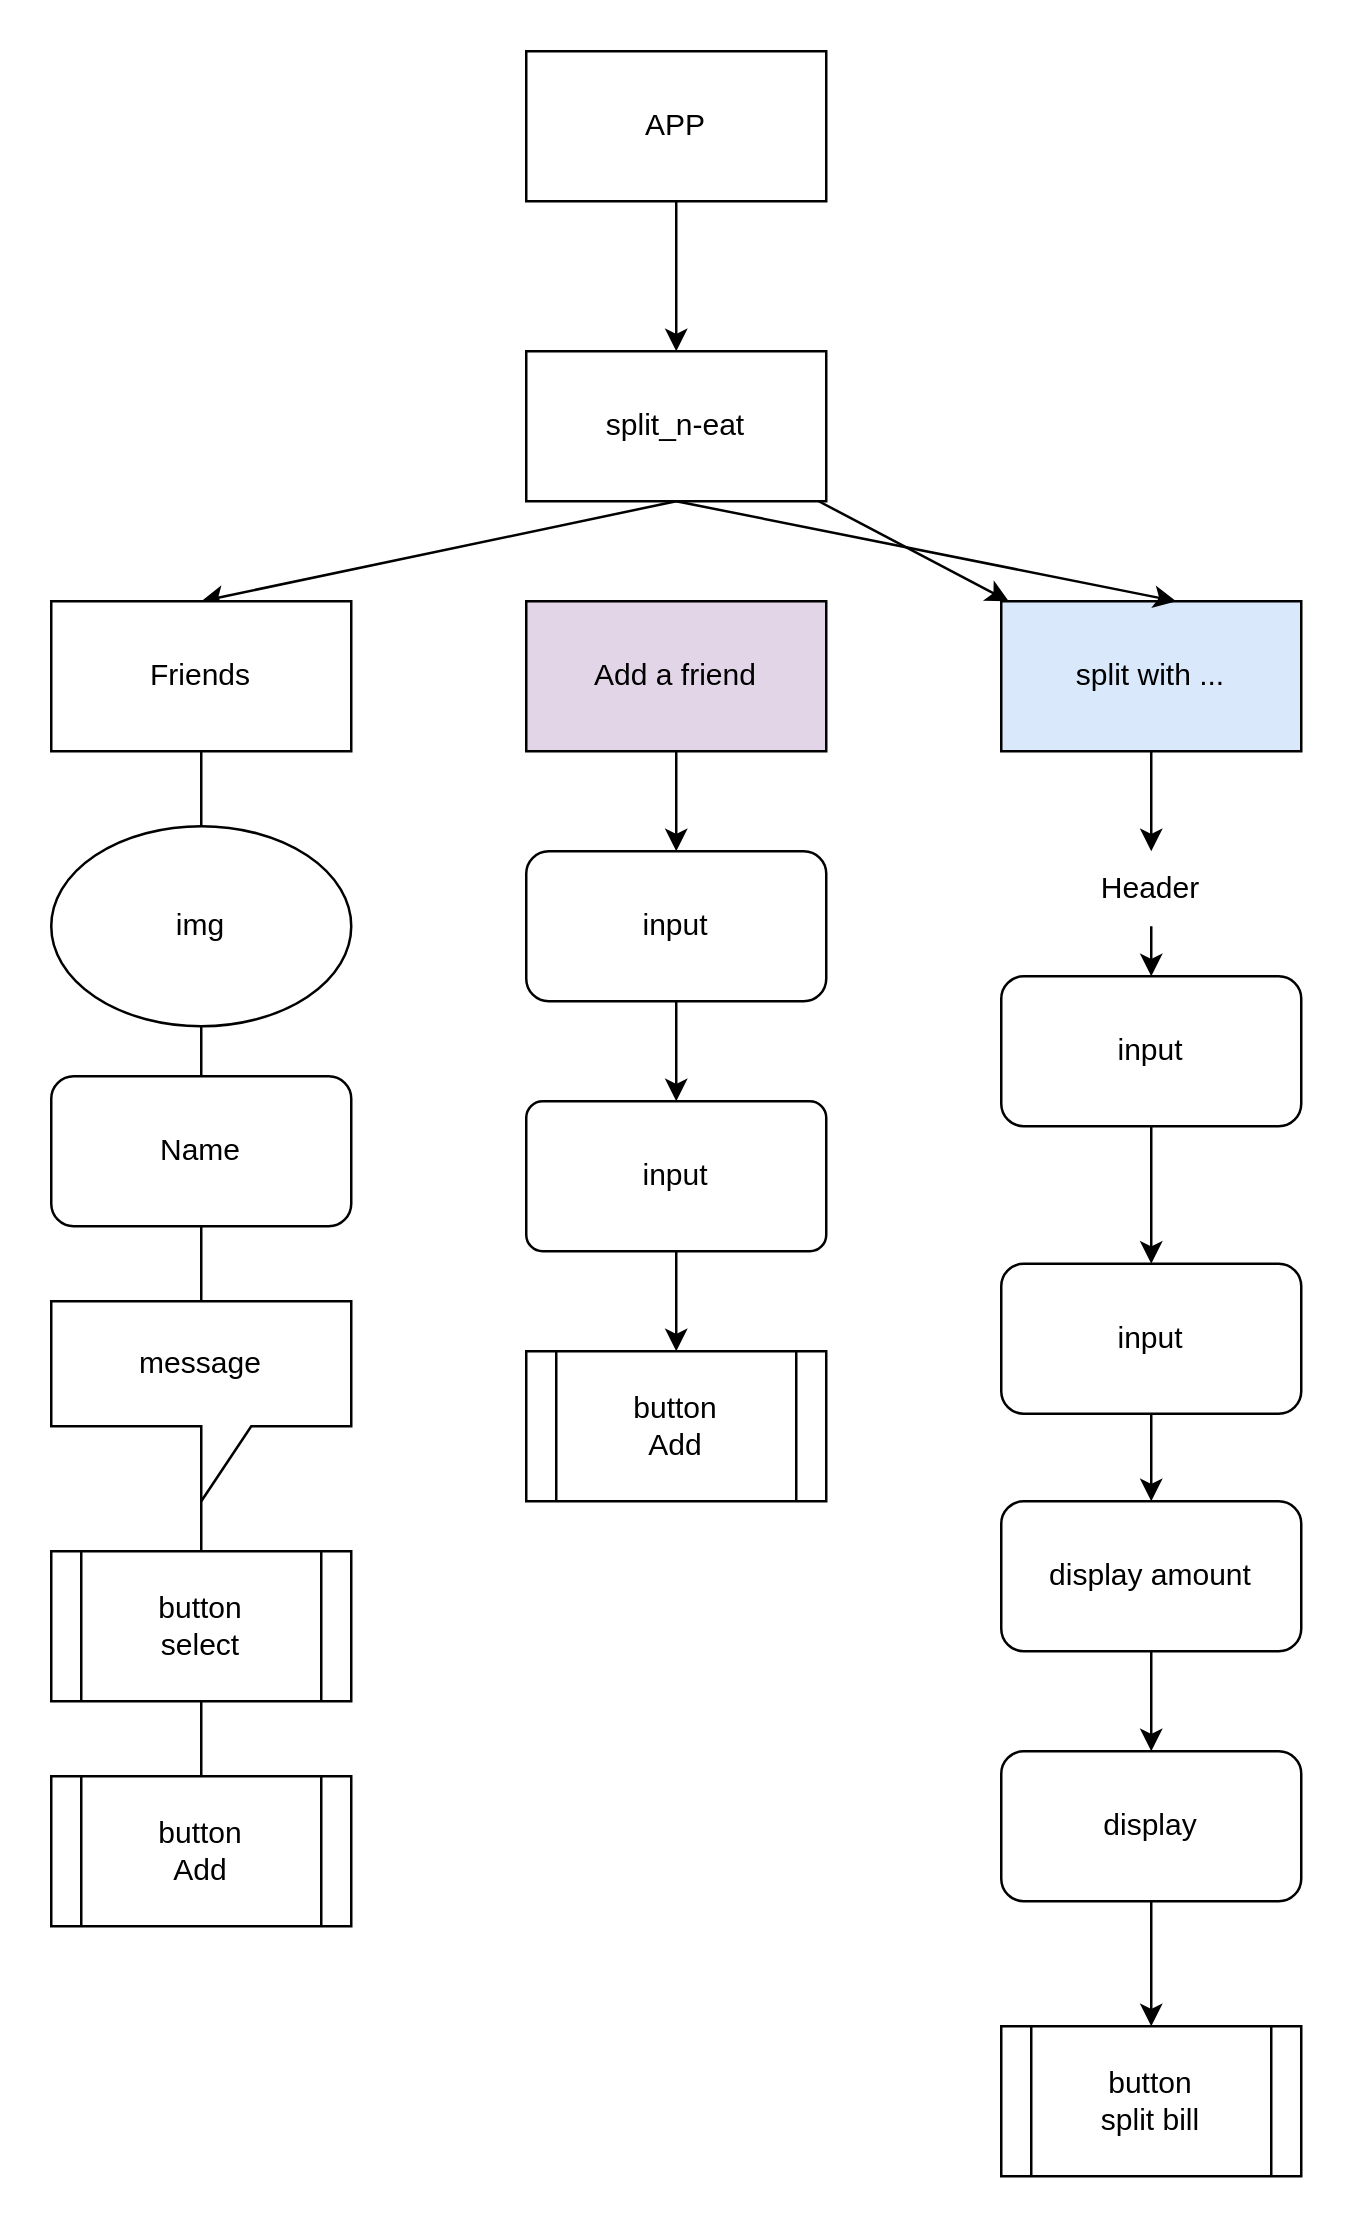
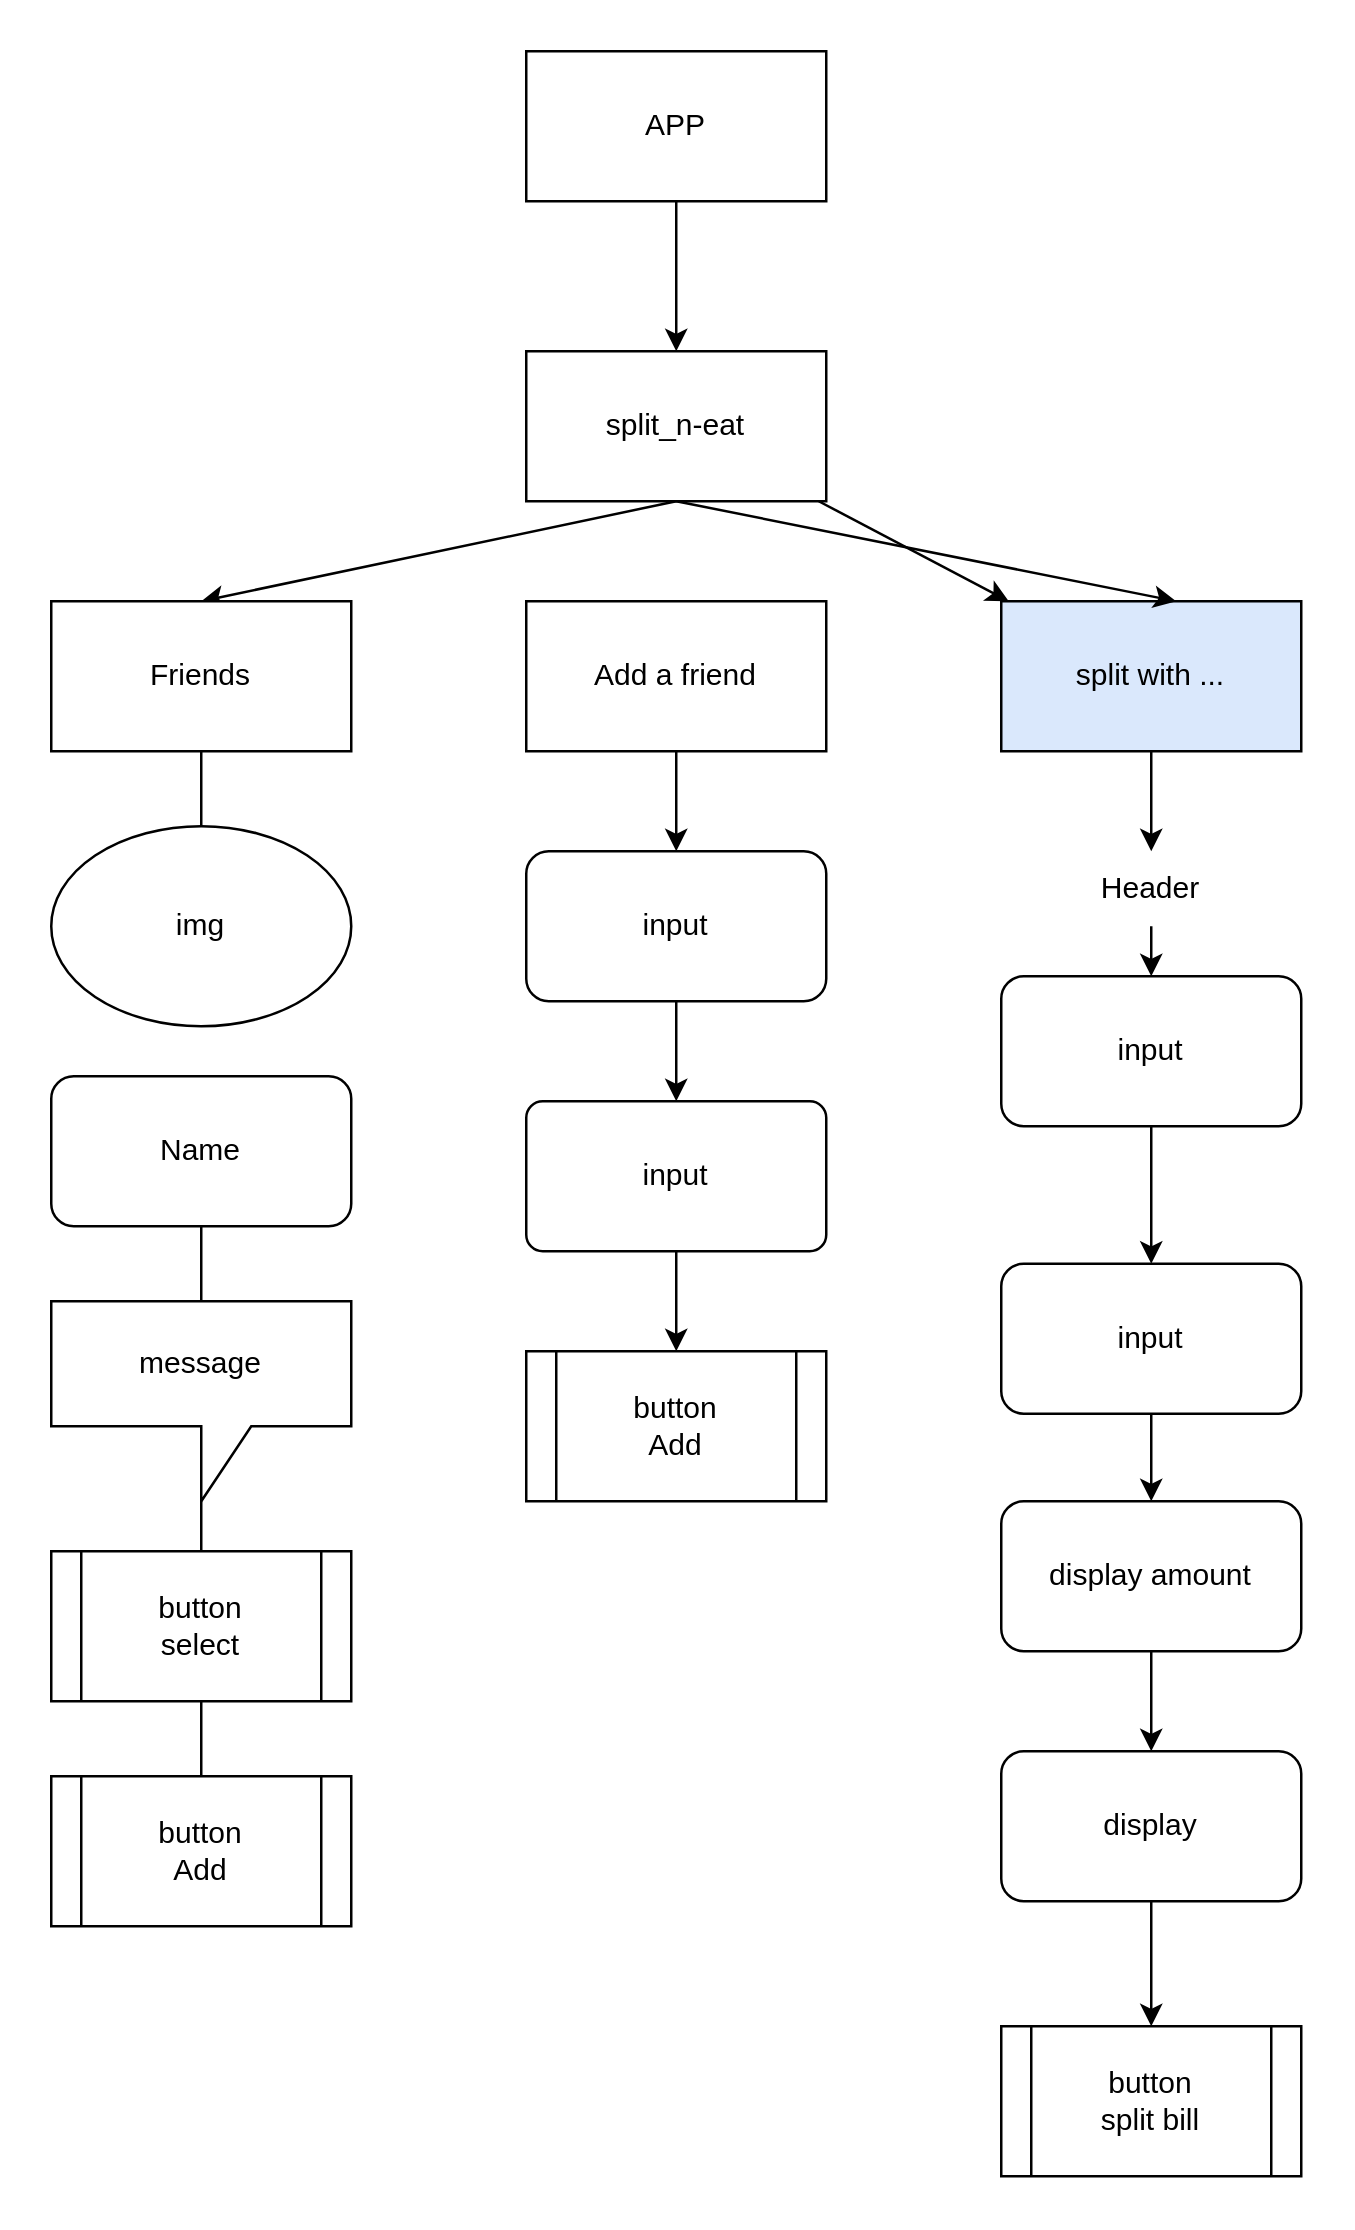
node "Add a friend": fillcolor #e1d5e7 -> #ffffff
edge "img" -- "Name": removed
